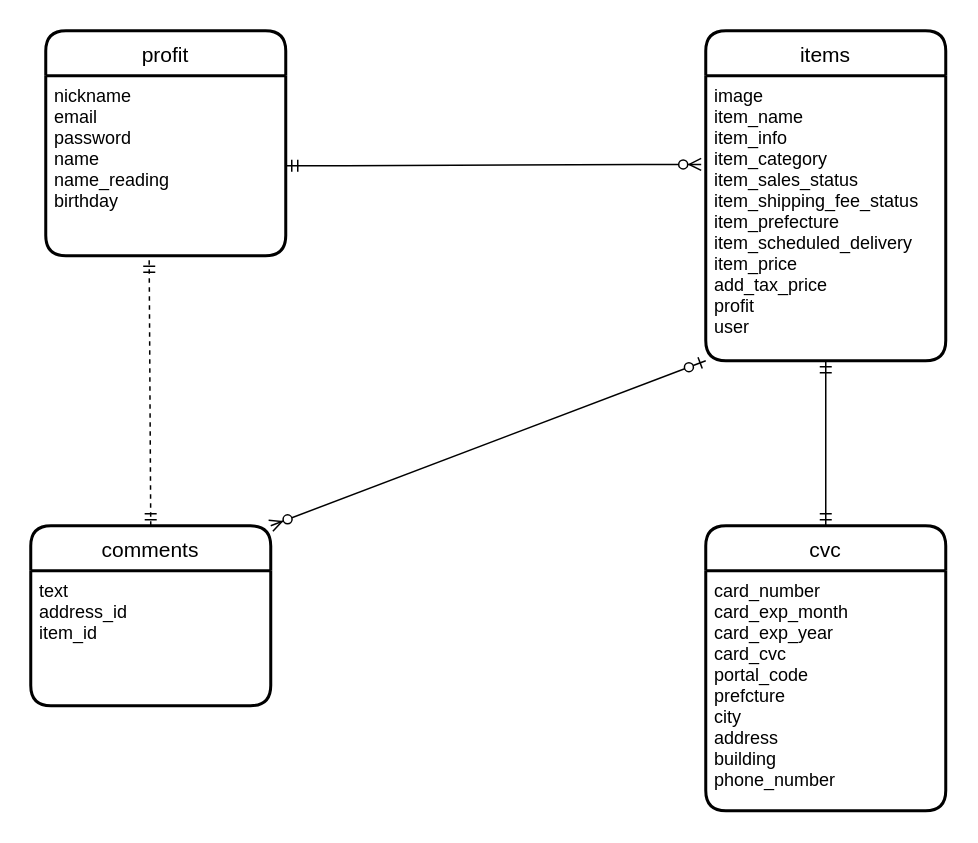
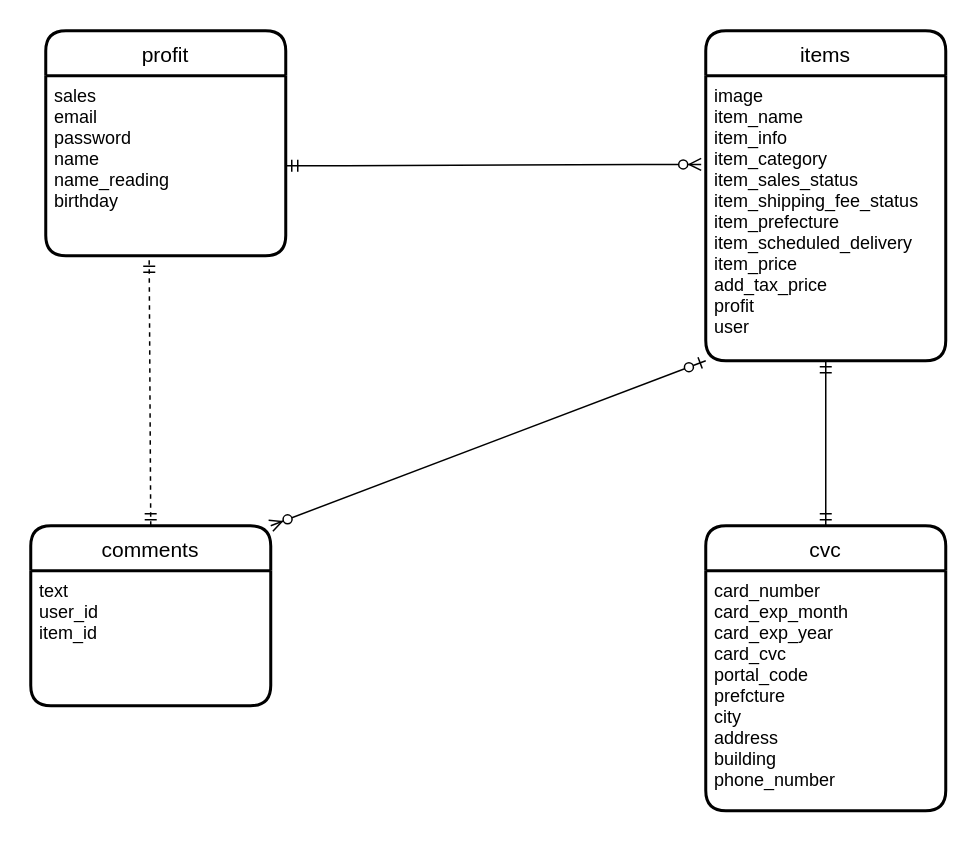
node "nickname email password name name_reading birthday": label "nickname email password name name_reading birthday" -> "sales email password name name_reading birthday"
node "text address_id item_id": label "text address_id item_id" -> "text user_id item_id"
